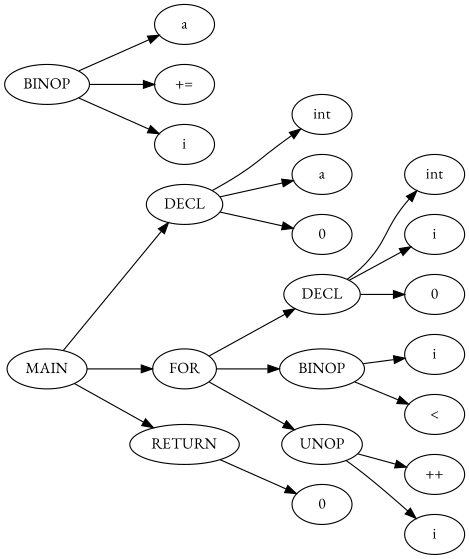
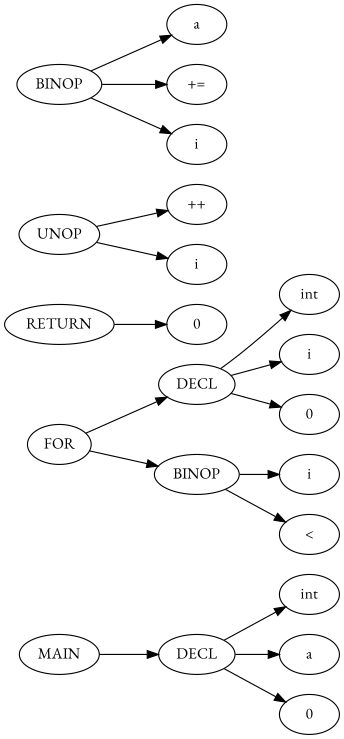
edge "MAIN" -> "FOR": removed
edge "MAIN" -> "RETURN": removed
edge "FOR" -> "UNOP": removed
